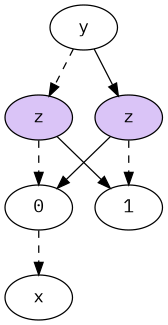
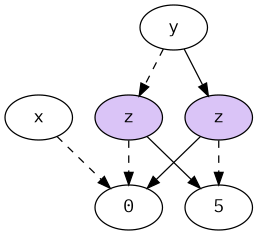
node "1": label "1" -> "5"
edge "0" -> "x": reversed
